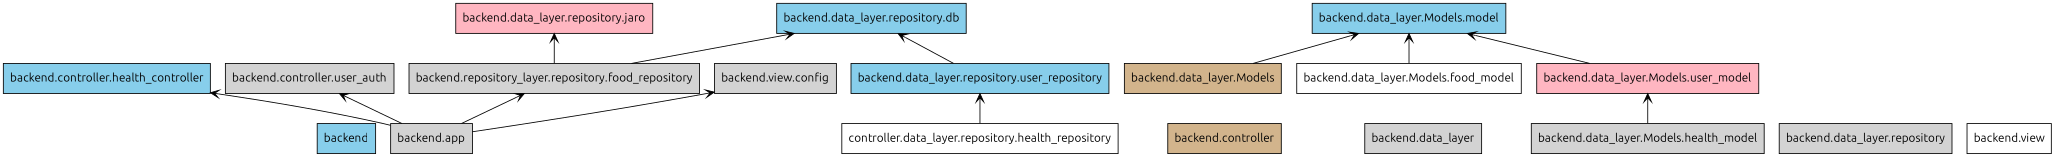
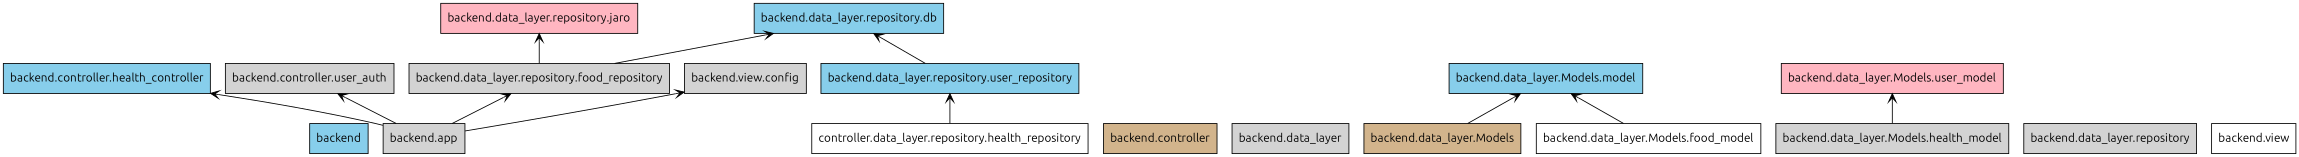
edge "backend.data_layer.Models.user_model" -> "backend.data_layer.Models.model": removed
node "backend.repository_layer.repository.food_repository": label "backend.repository_layer.repository.food_repository" -> "backend.data_layer.repository.food_repository"
